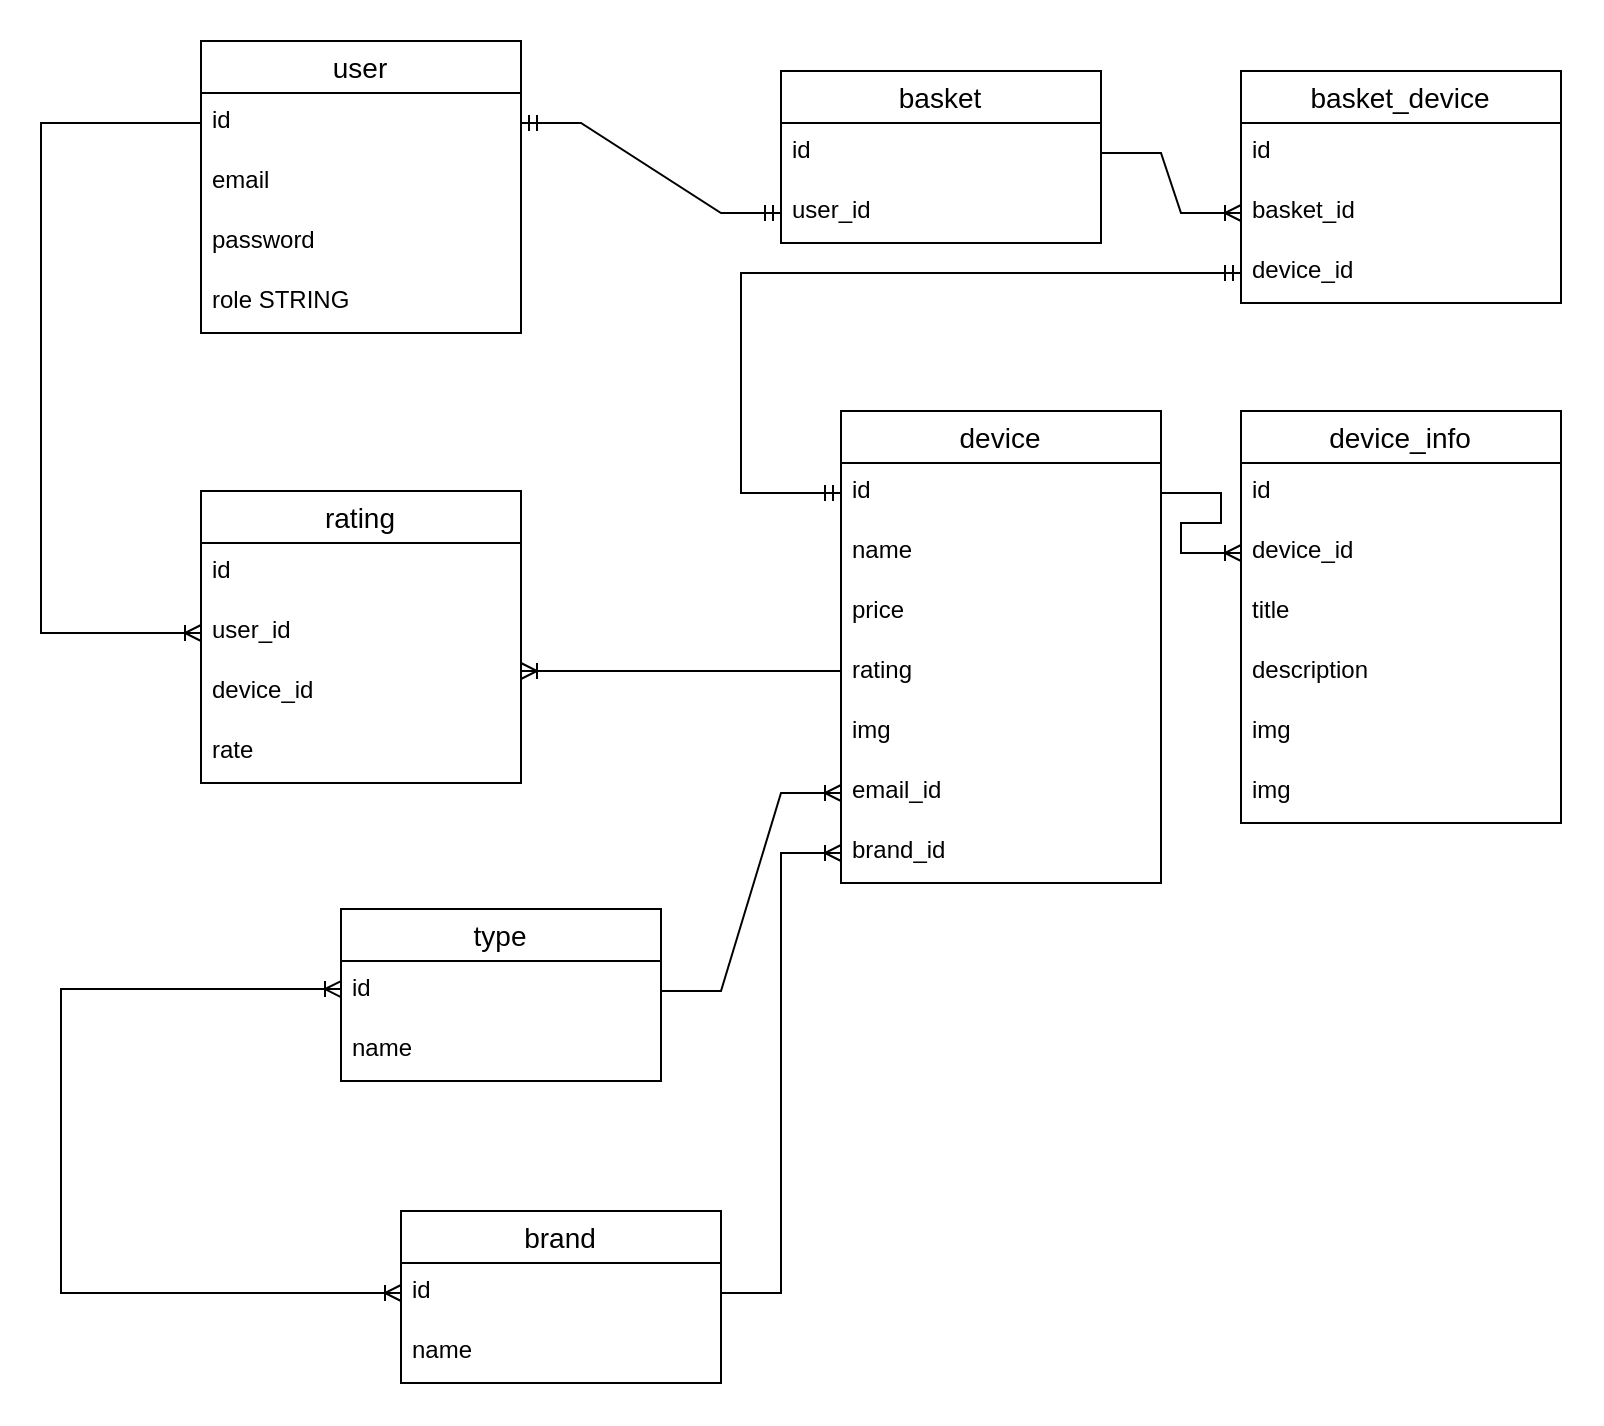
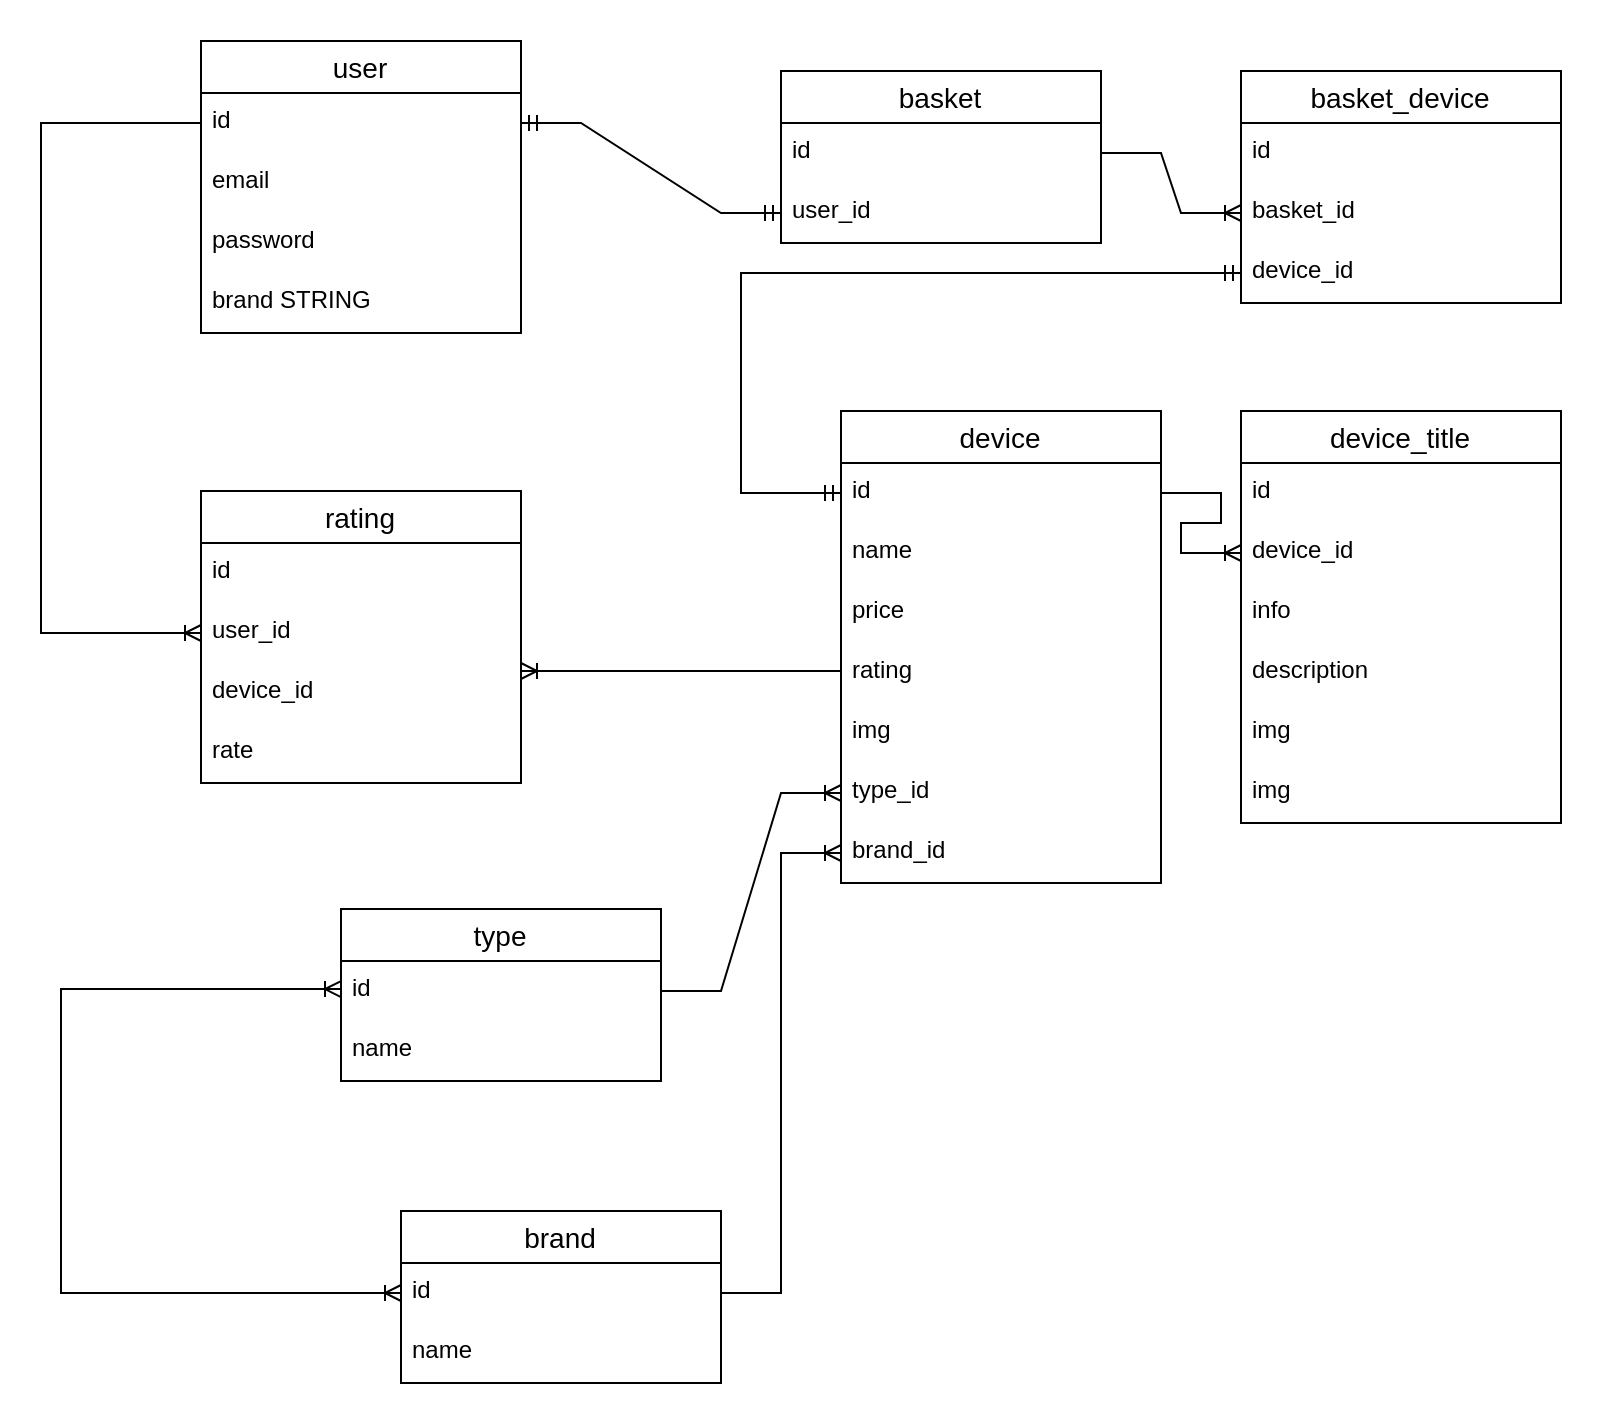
node "role STRING": label "role STRING" -> "brand STRING"
node "device_info": label "device_info" -> "device_title"
node "title": label "title" -> "info"
node "email_id": label "email_id" -> "type_id"
